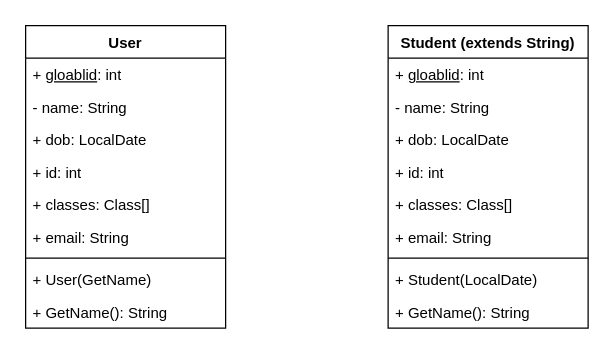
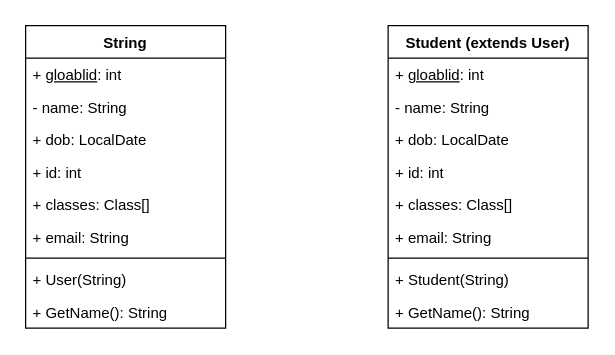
node "User": label "User" -> "String"
node "Student (extends String)": label "Student (extends String)" -> "Student (extends User)"
node "+ User(GetName)": label "+ User(GetName)" -> "+ User(String)"
node "+ Student(LocalDate)": label "+ Student(LocalDate)" -> "+ Student(String)"
